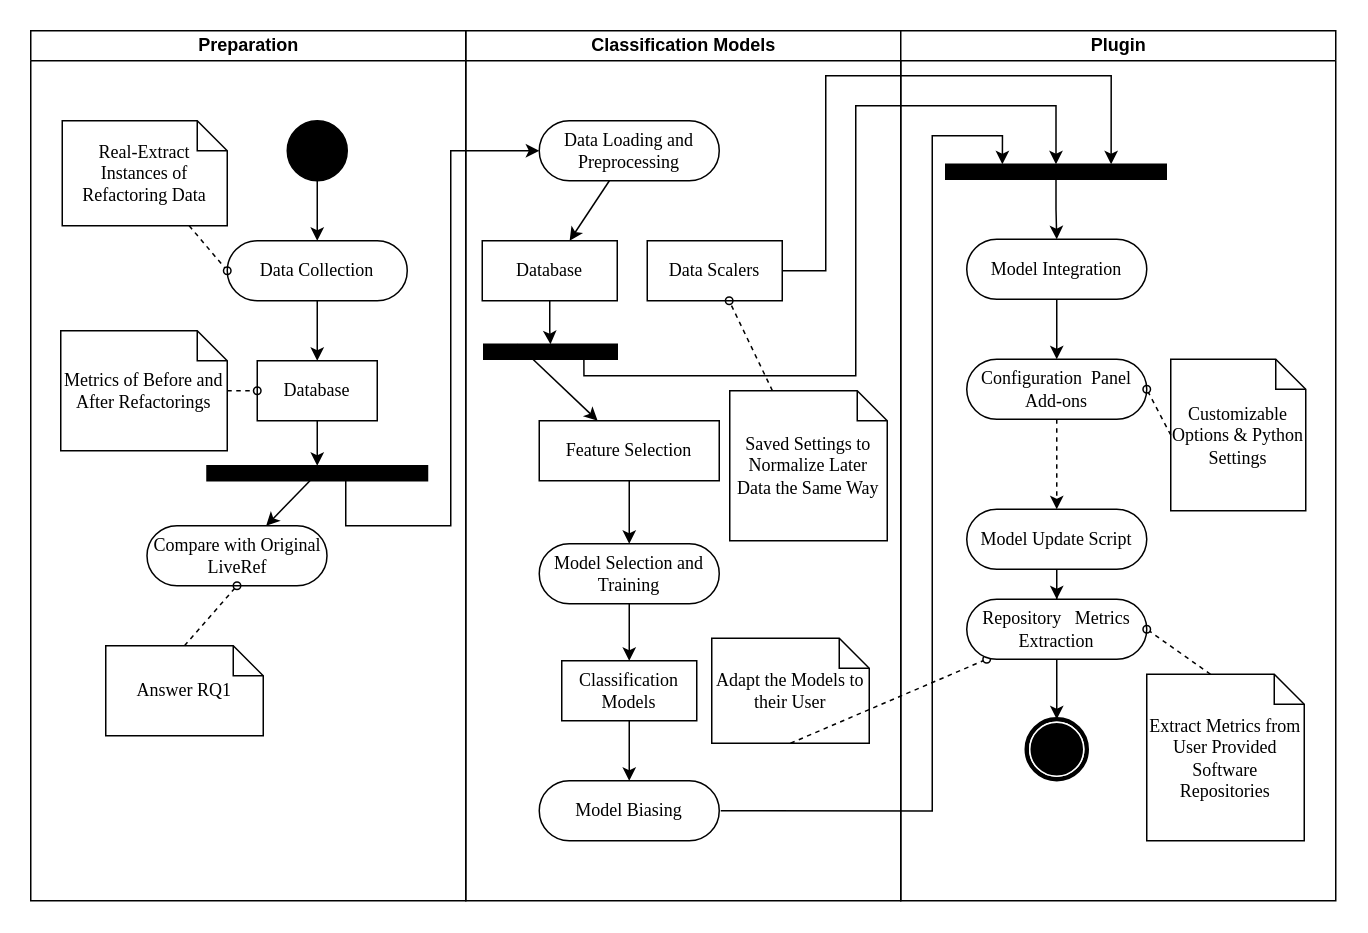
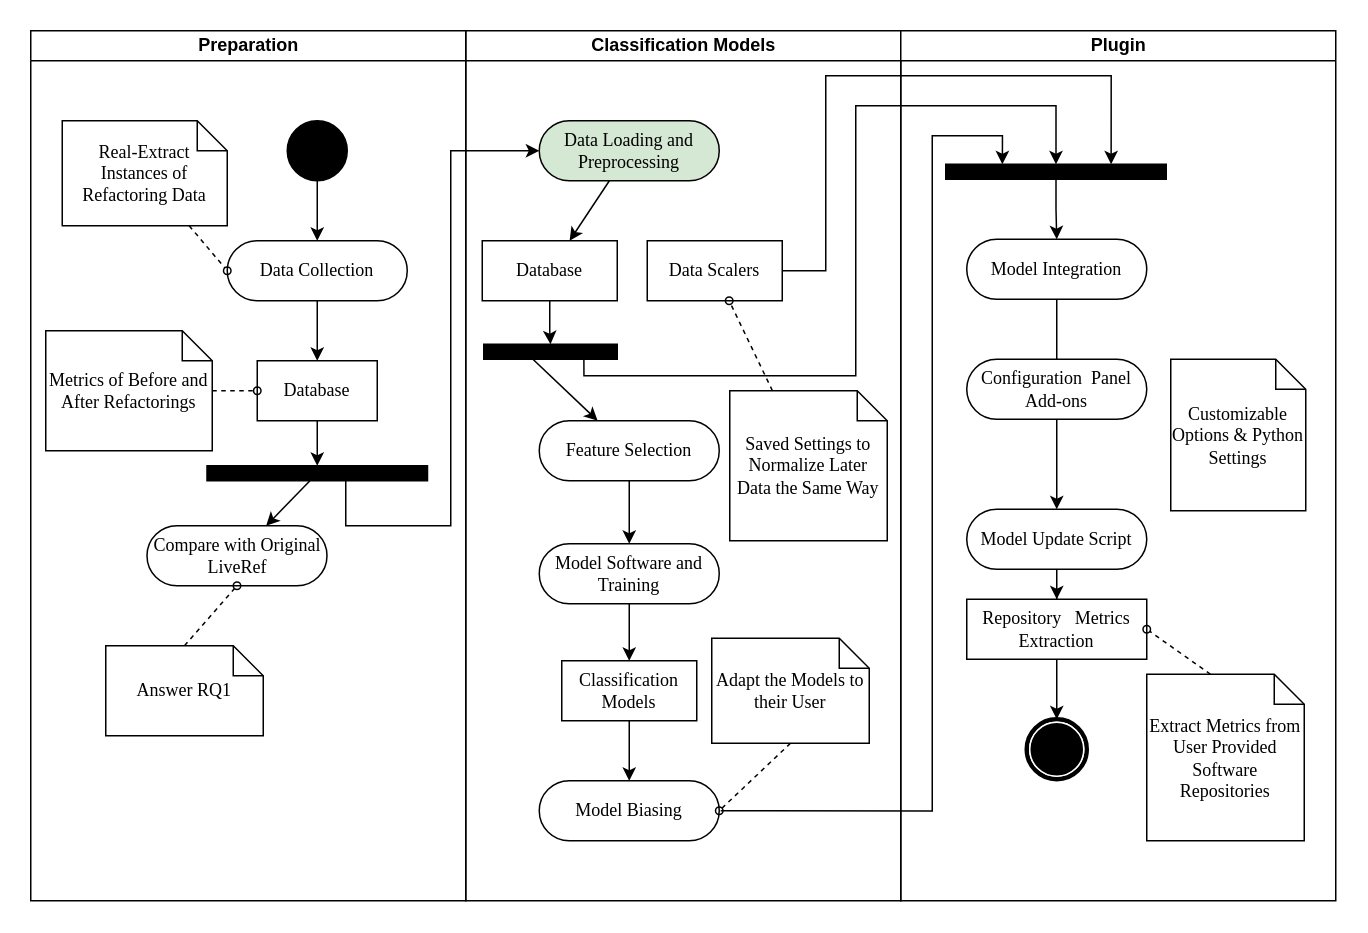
node "Data Loading and Preprocessing": fillcolor #ffffff -> #d5e8d4
edge "Model Integration" -> "Configuration Panel Add-ons": arrowhead classic -> none
node "Metrics of Before and After Refactorings": moved (144, 391) -> (129, 391)
edge "Customizable Options & Python Settings" -> "Configuration Panel Add-ons": removed
node "Feature Selection": shape rectangle -> rounded rectangle
edge "Configuration Panel Add-ons" -> "Model Update Script": style dashed -> solid
node "Model Selection and Training": label "Model Selection and Training" -> "Model Software and Training"
node "Repository Metrics Extraction": shape rounded rectangle -> rectangle
edge "Adapt the Models to their User" -> "Repository Metrics Extraction": now "Adapt the Models to their User" -> "Model Biasing"
